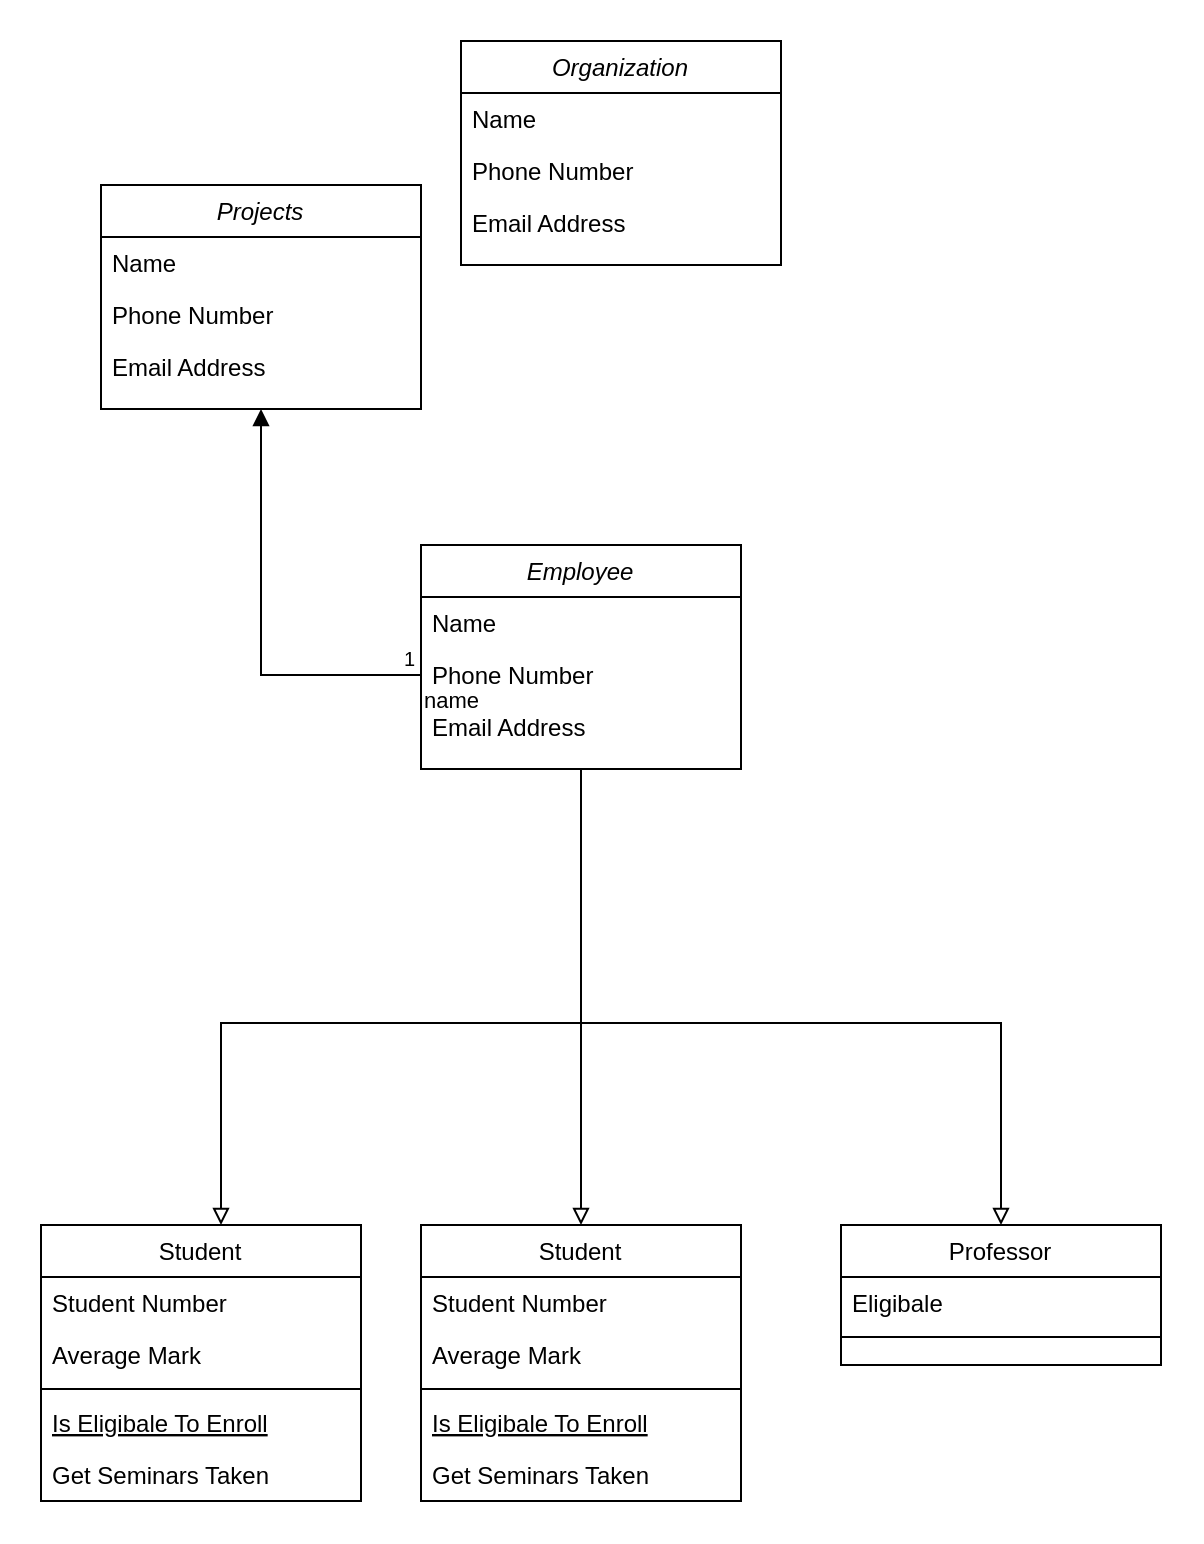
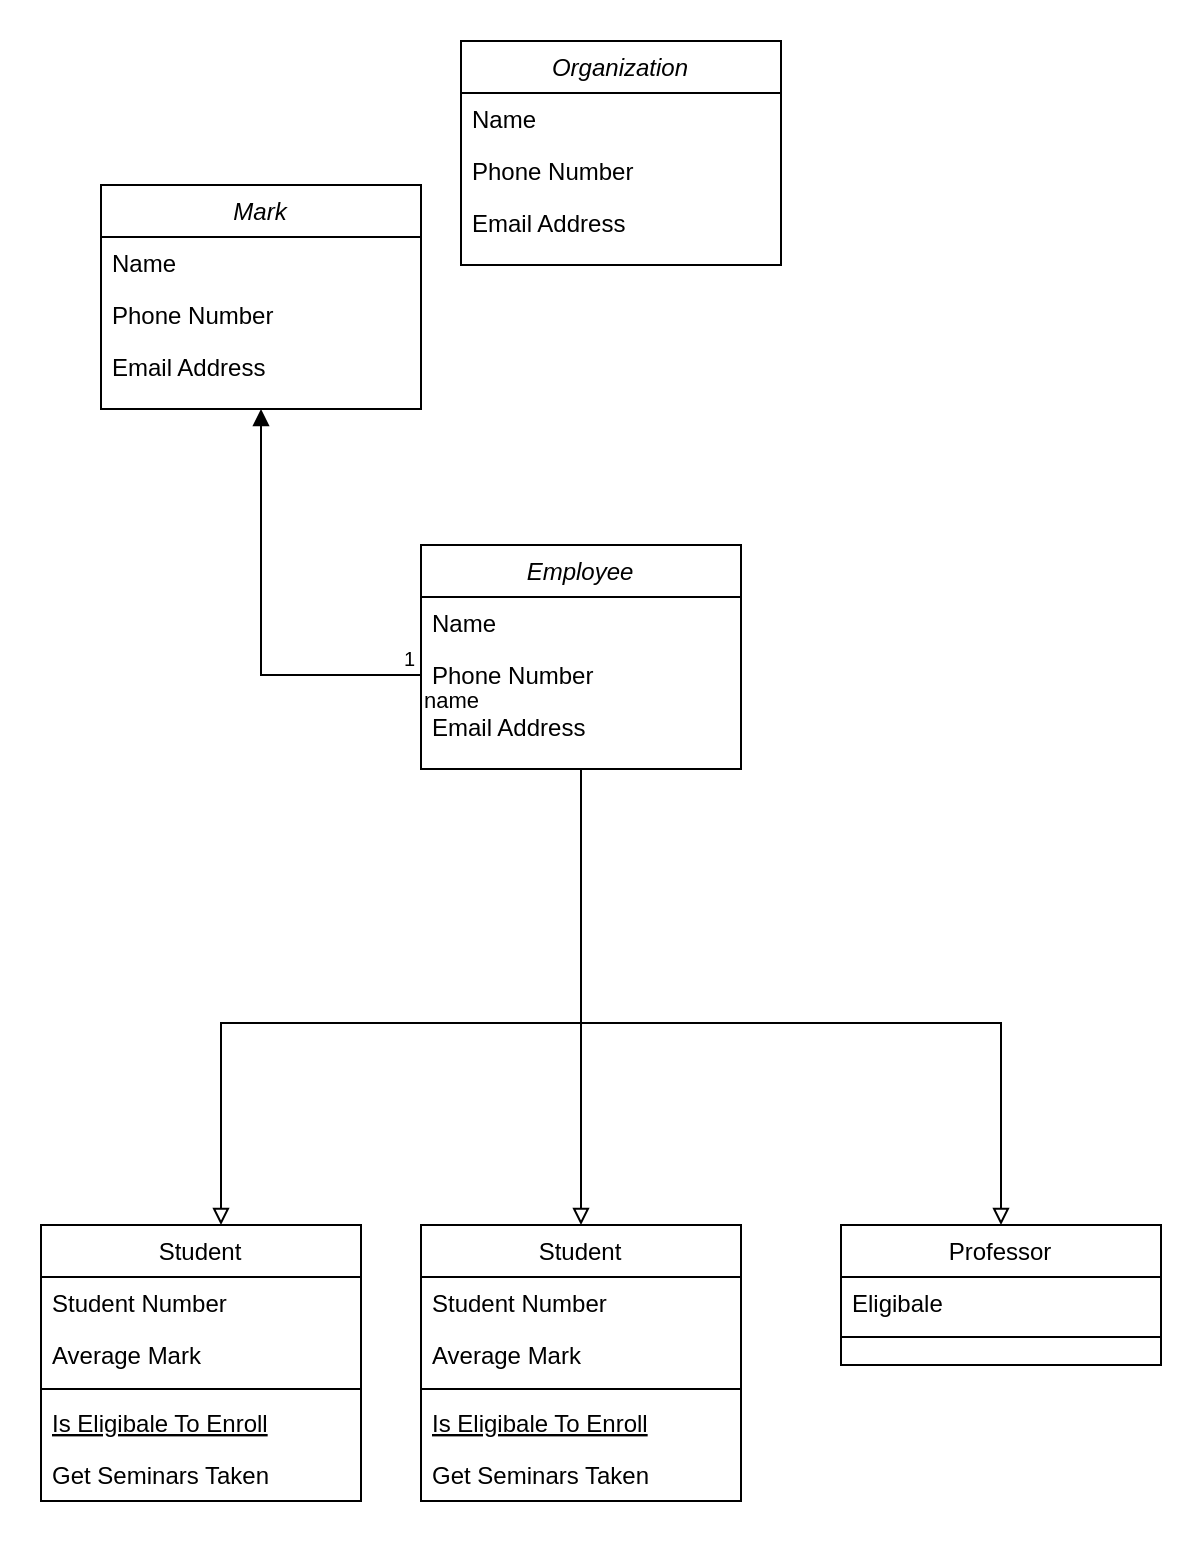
node "Projects": label "Projects" -> "Mark"
